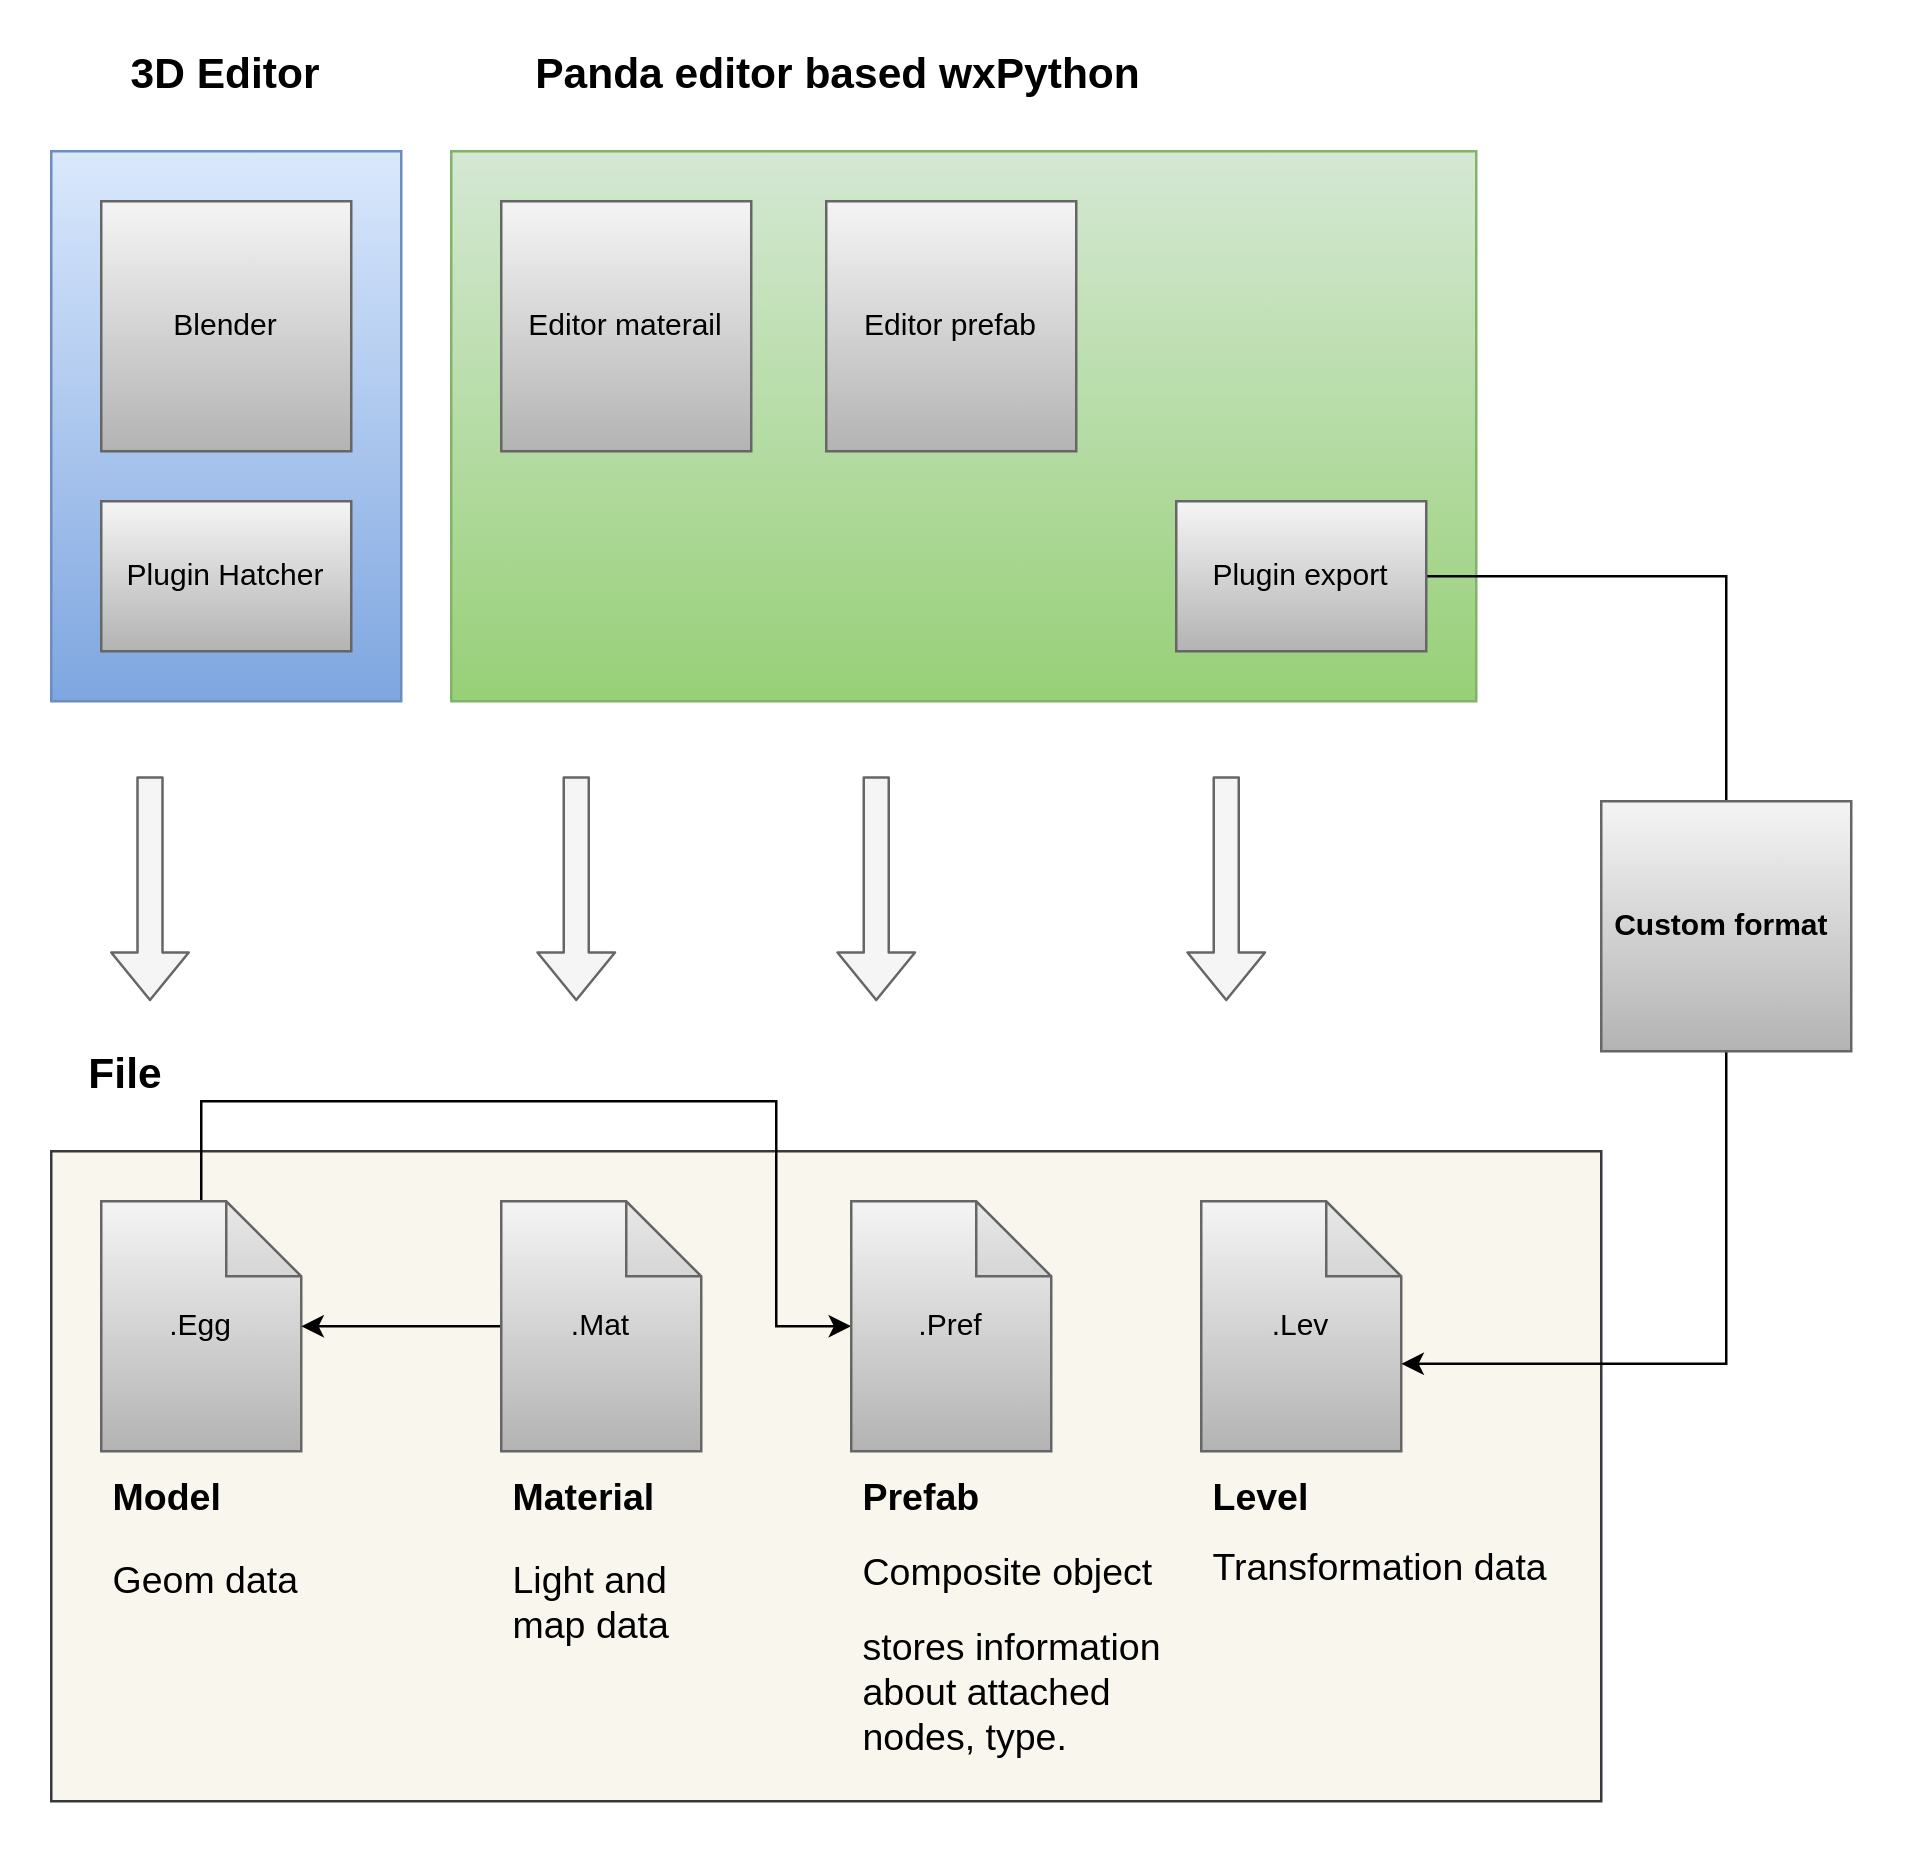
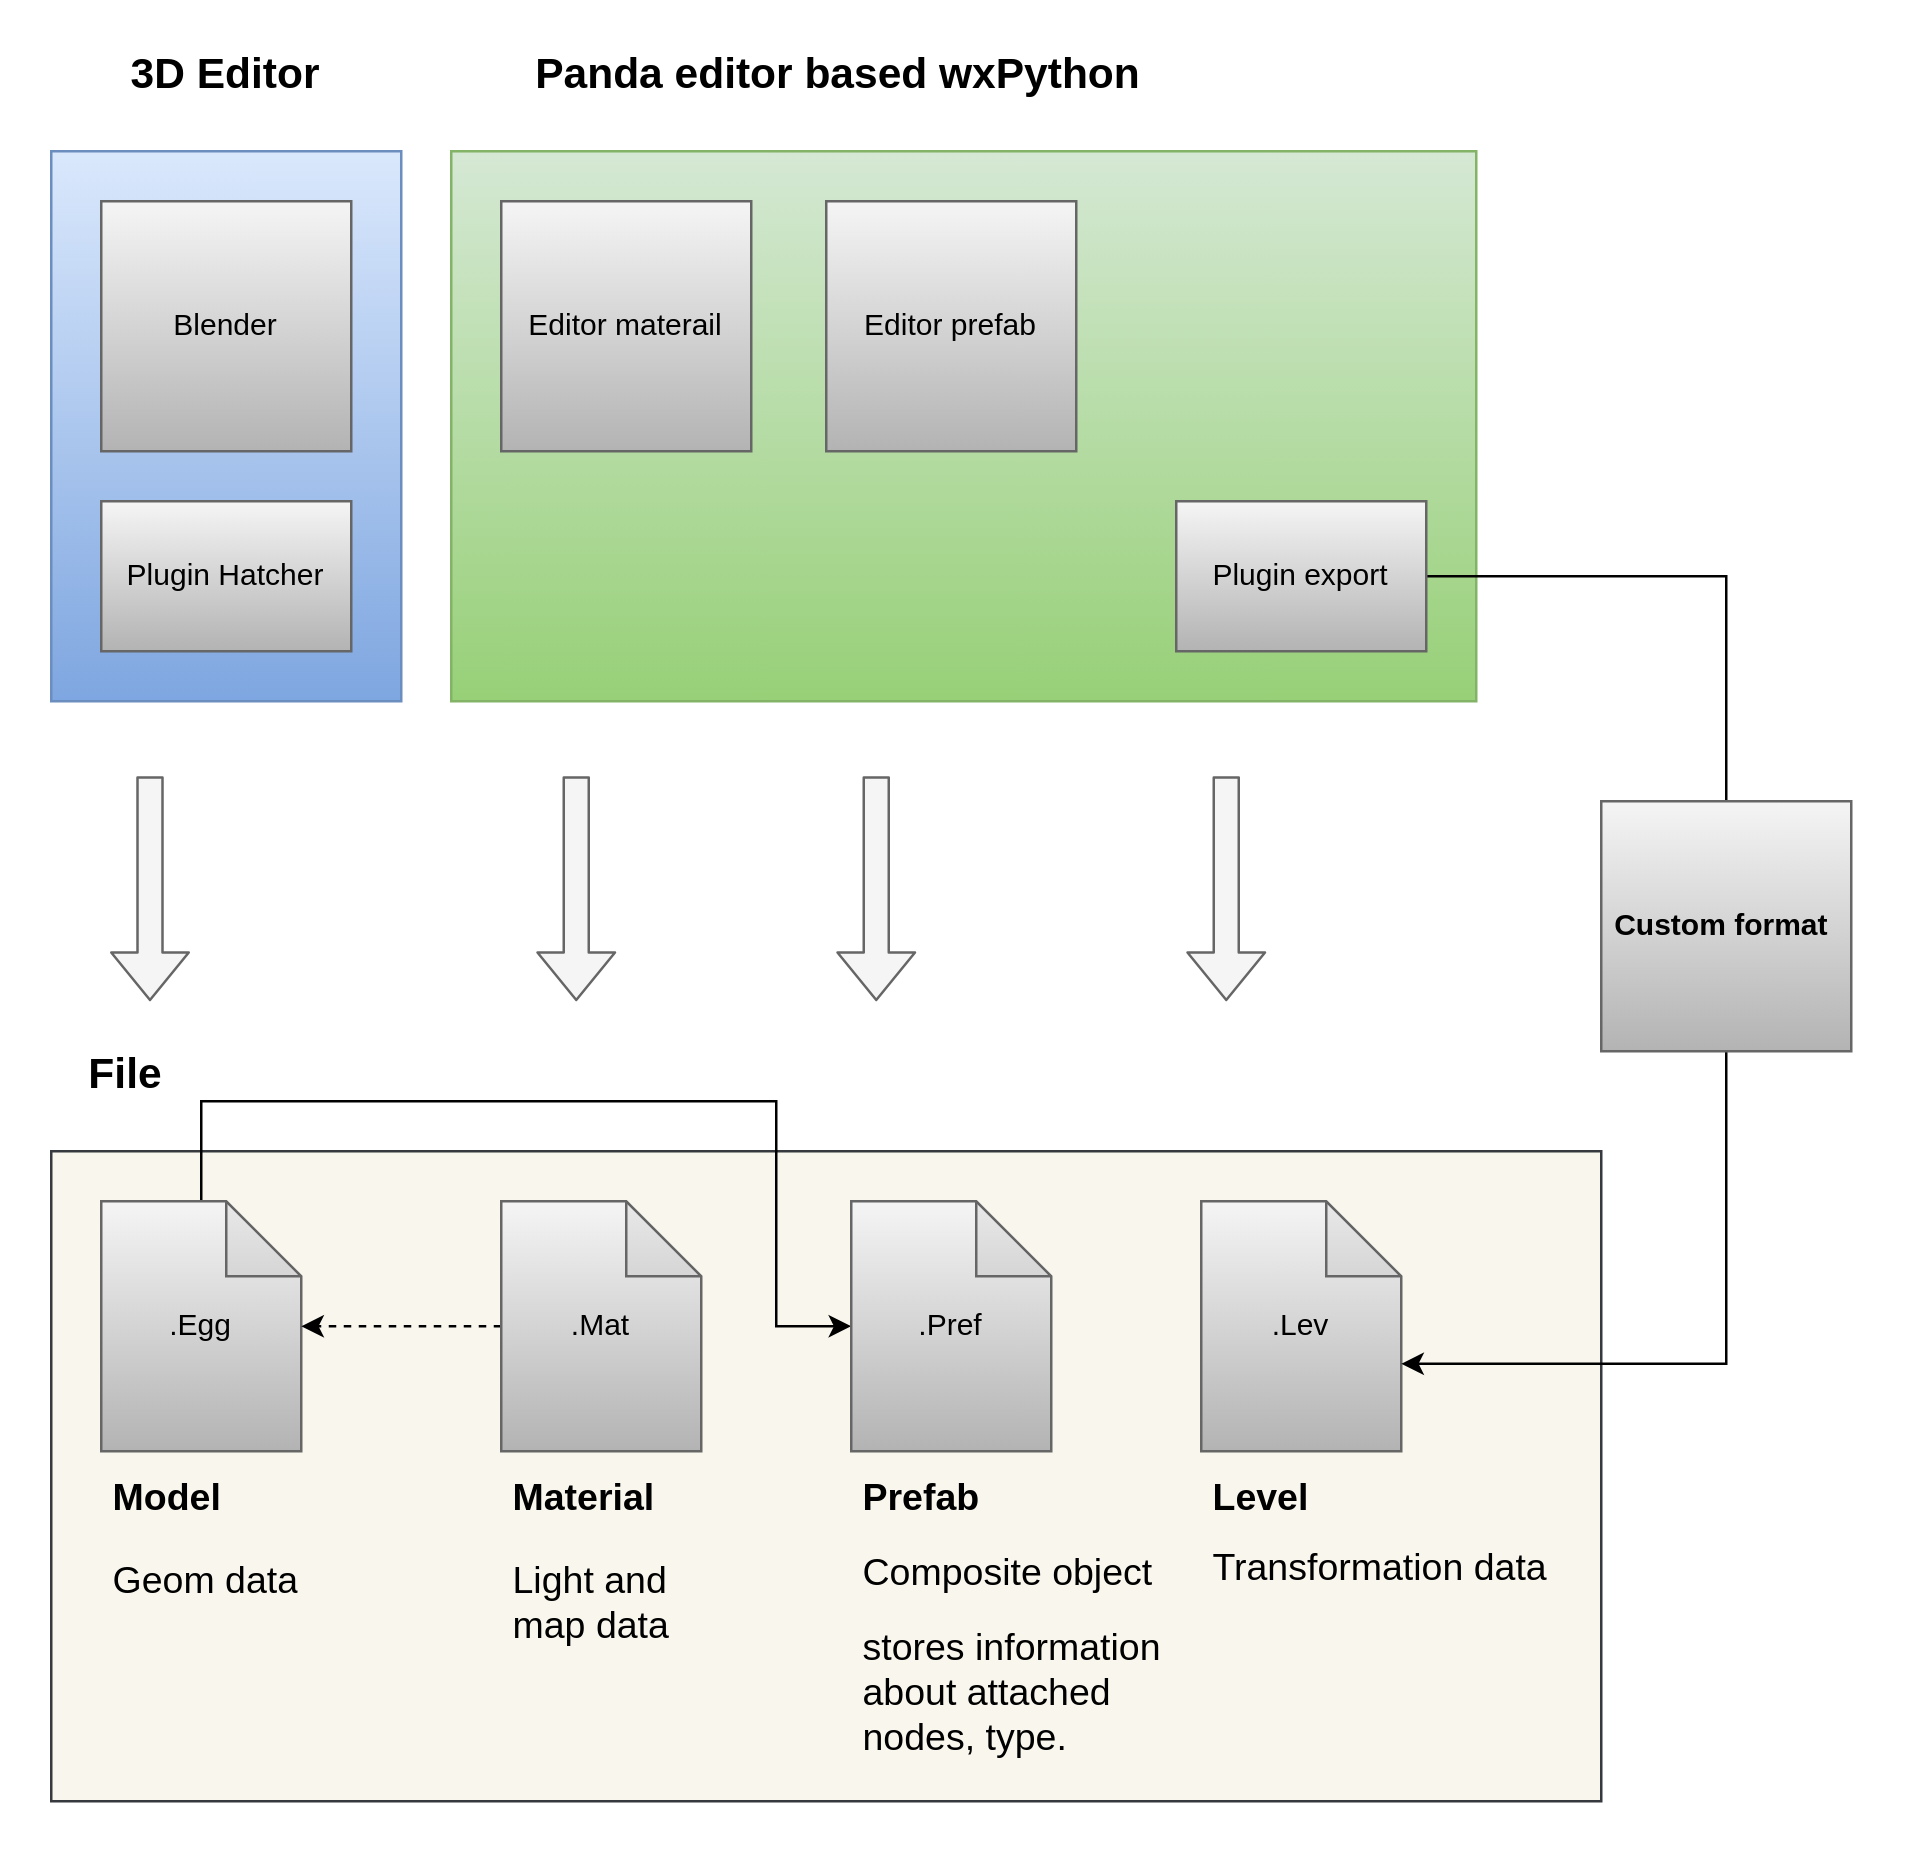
edge ".Mat" -> ".Egg": style solid -> dashed
